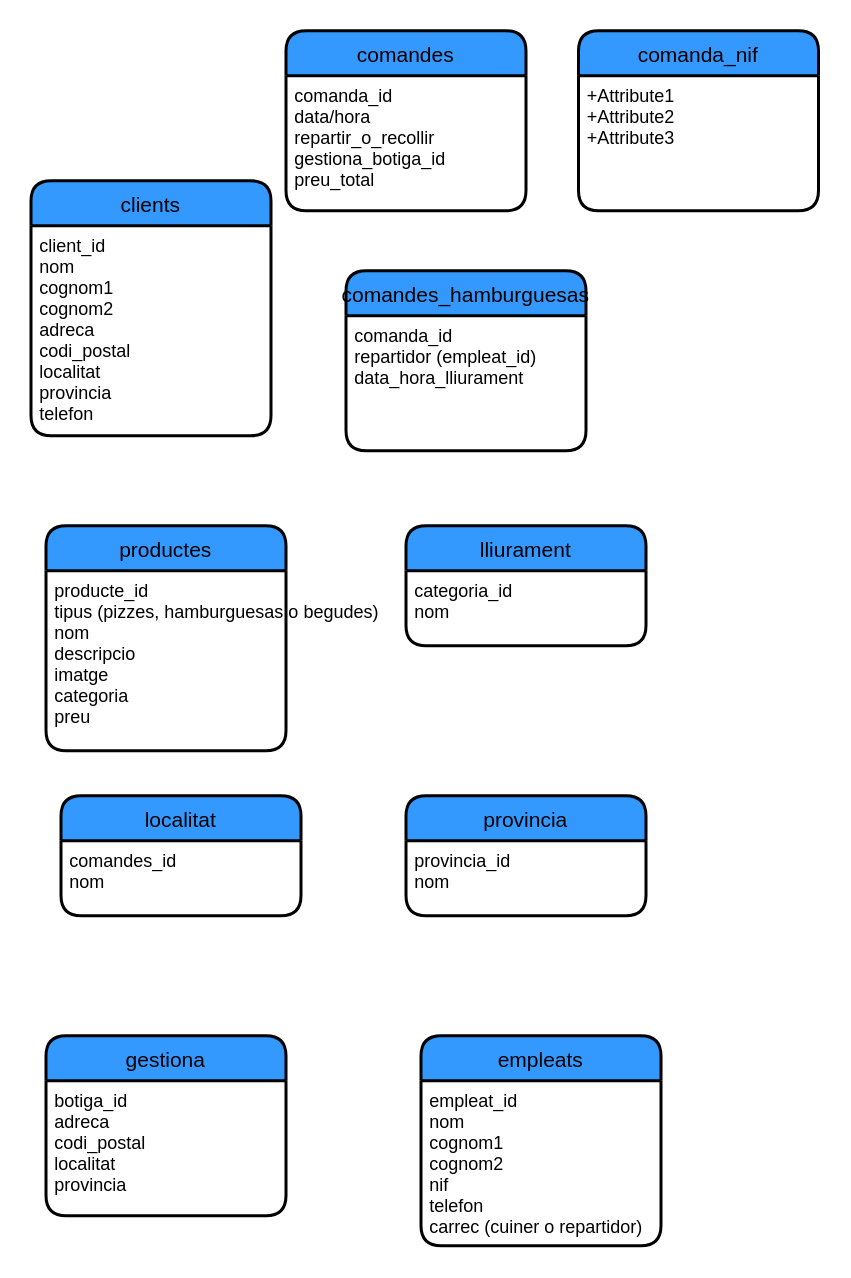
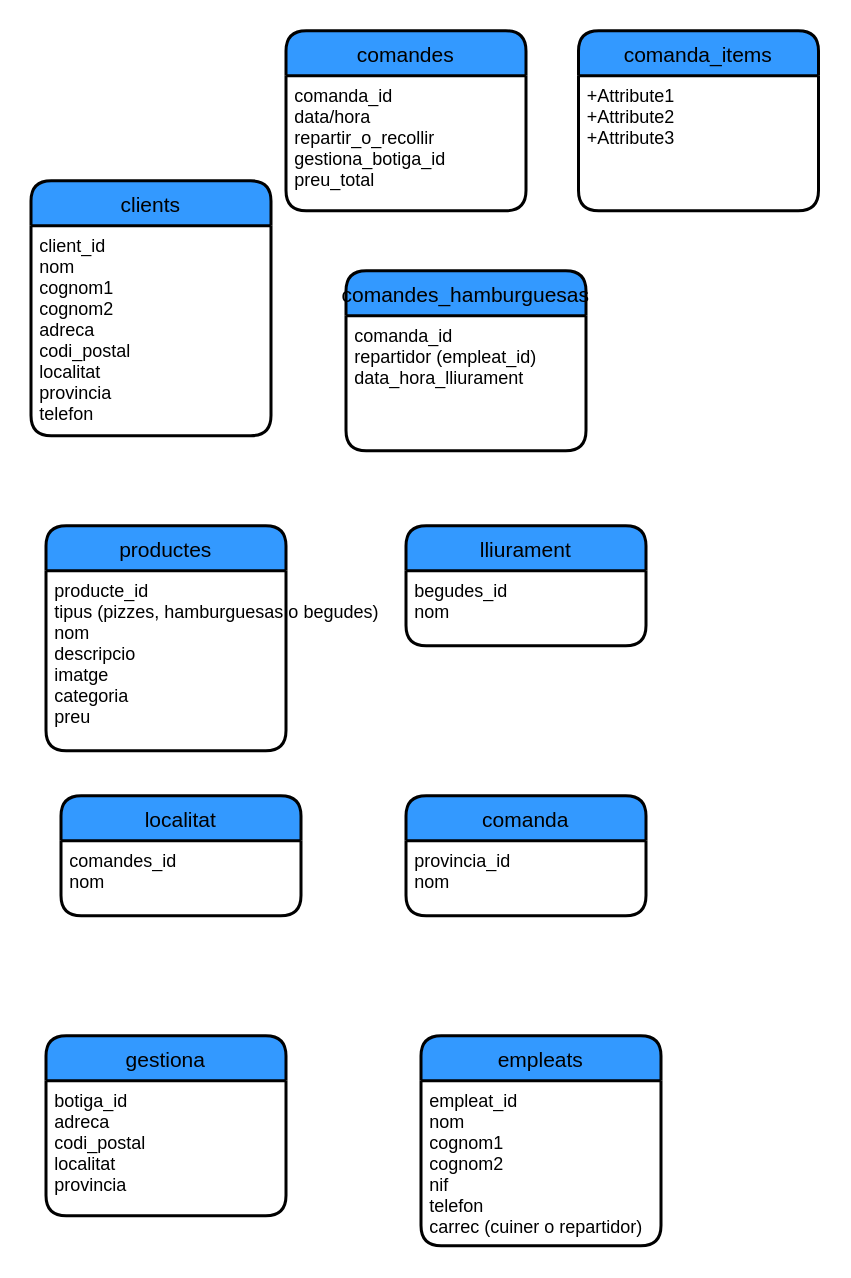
node "comanda_nif": label "comanda_nif" -> "comanda_items"
node "categoria_id nom": label "categoria_id nom" -> "begudes_id nom"
node "provincia": label "provincia" -> "comanda"
